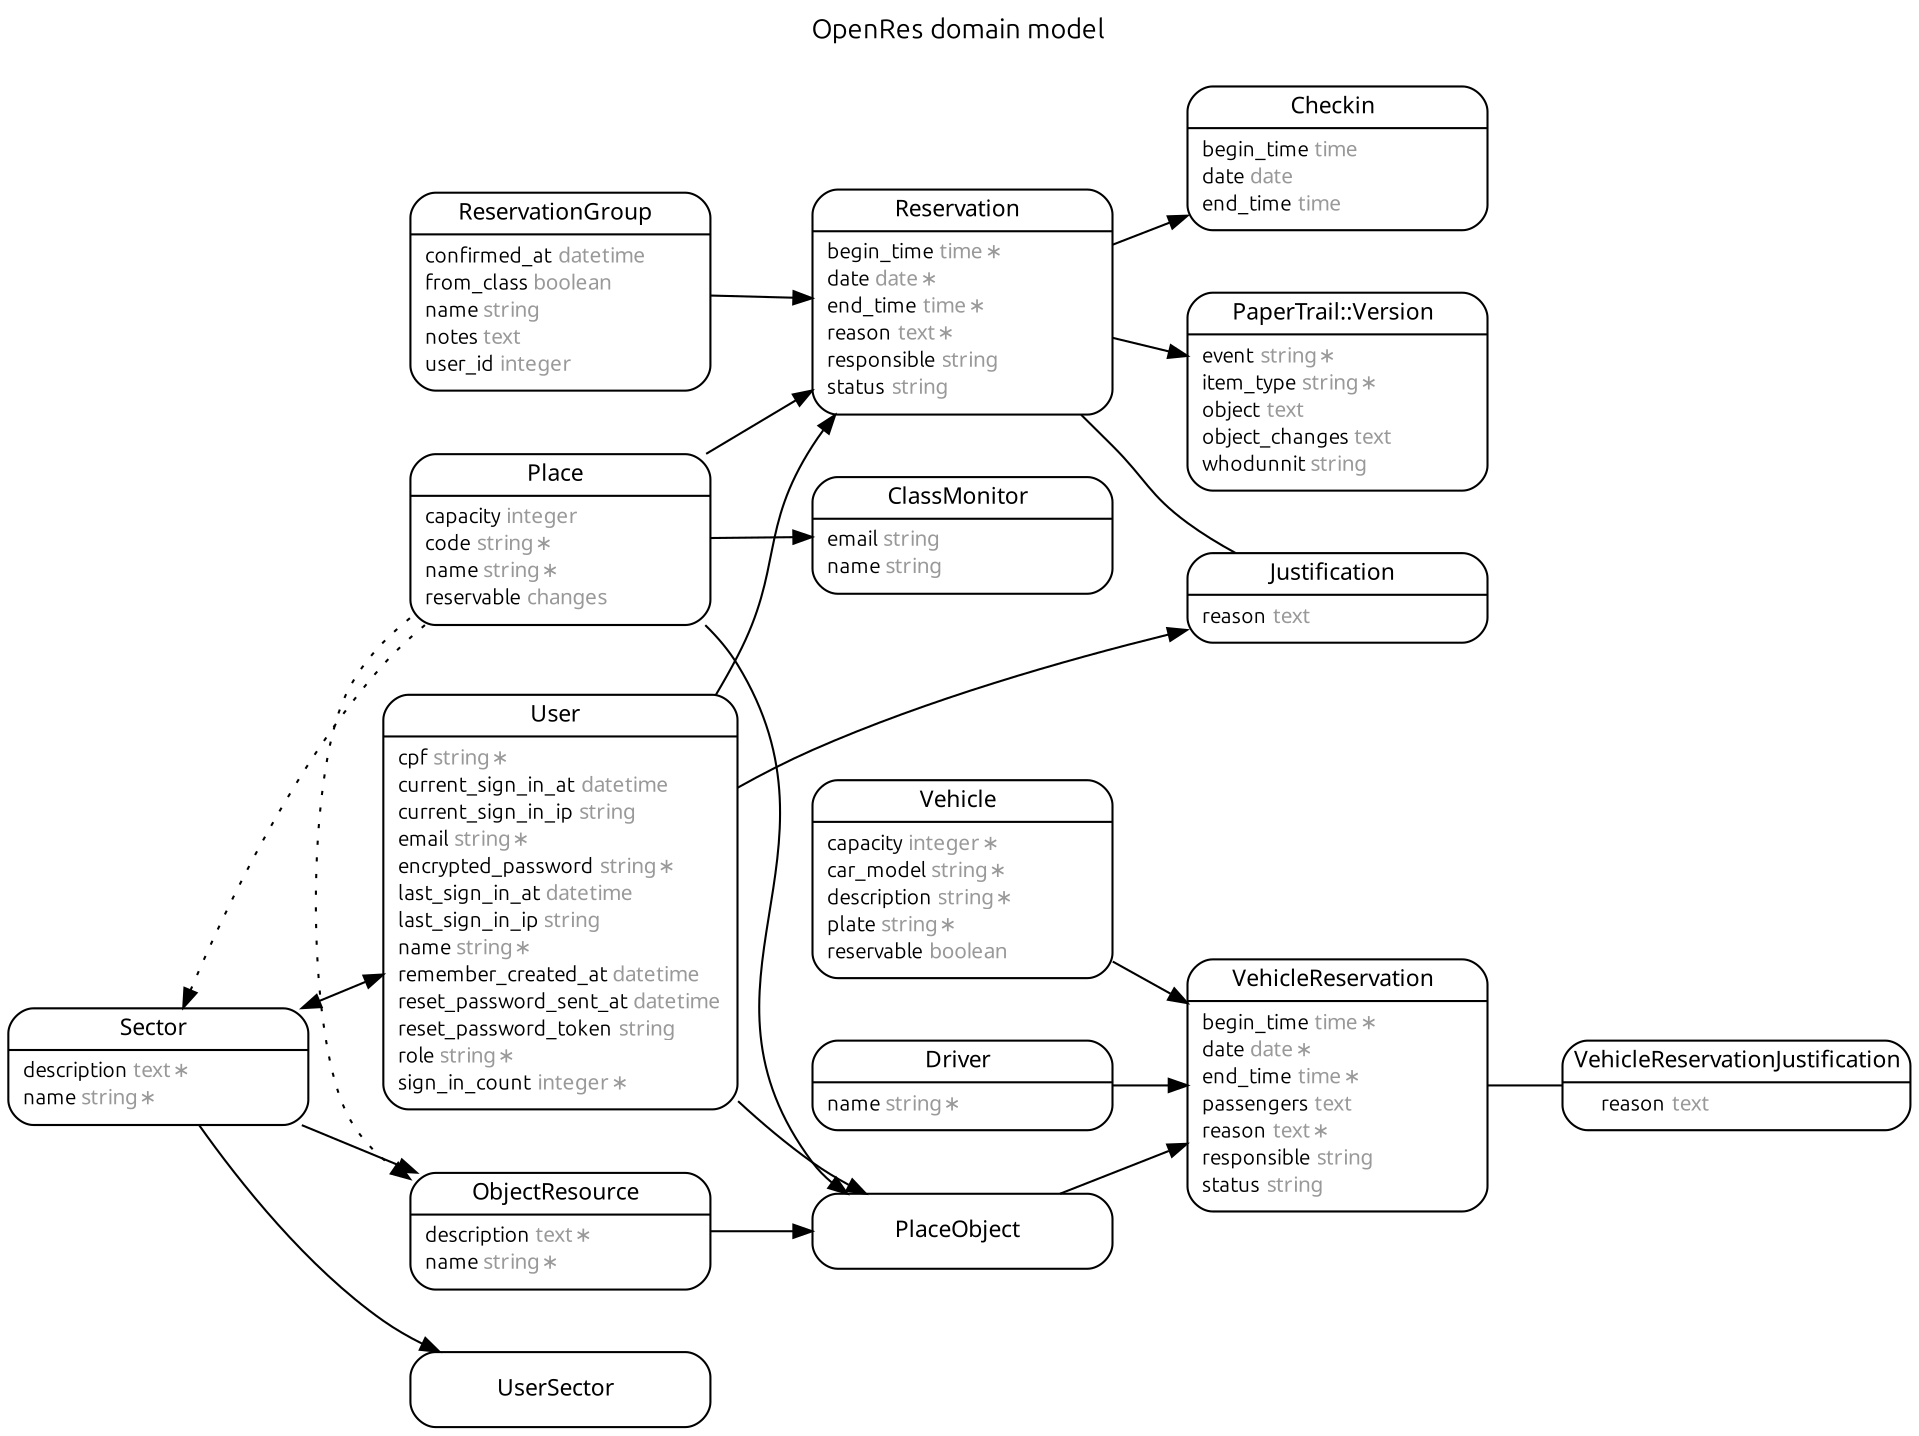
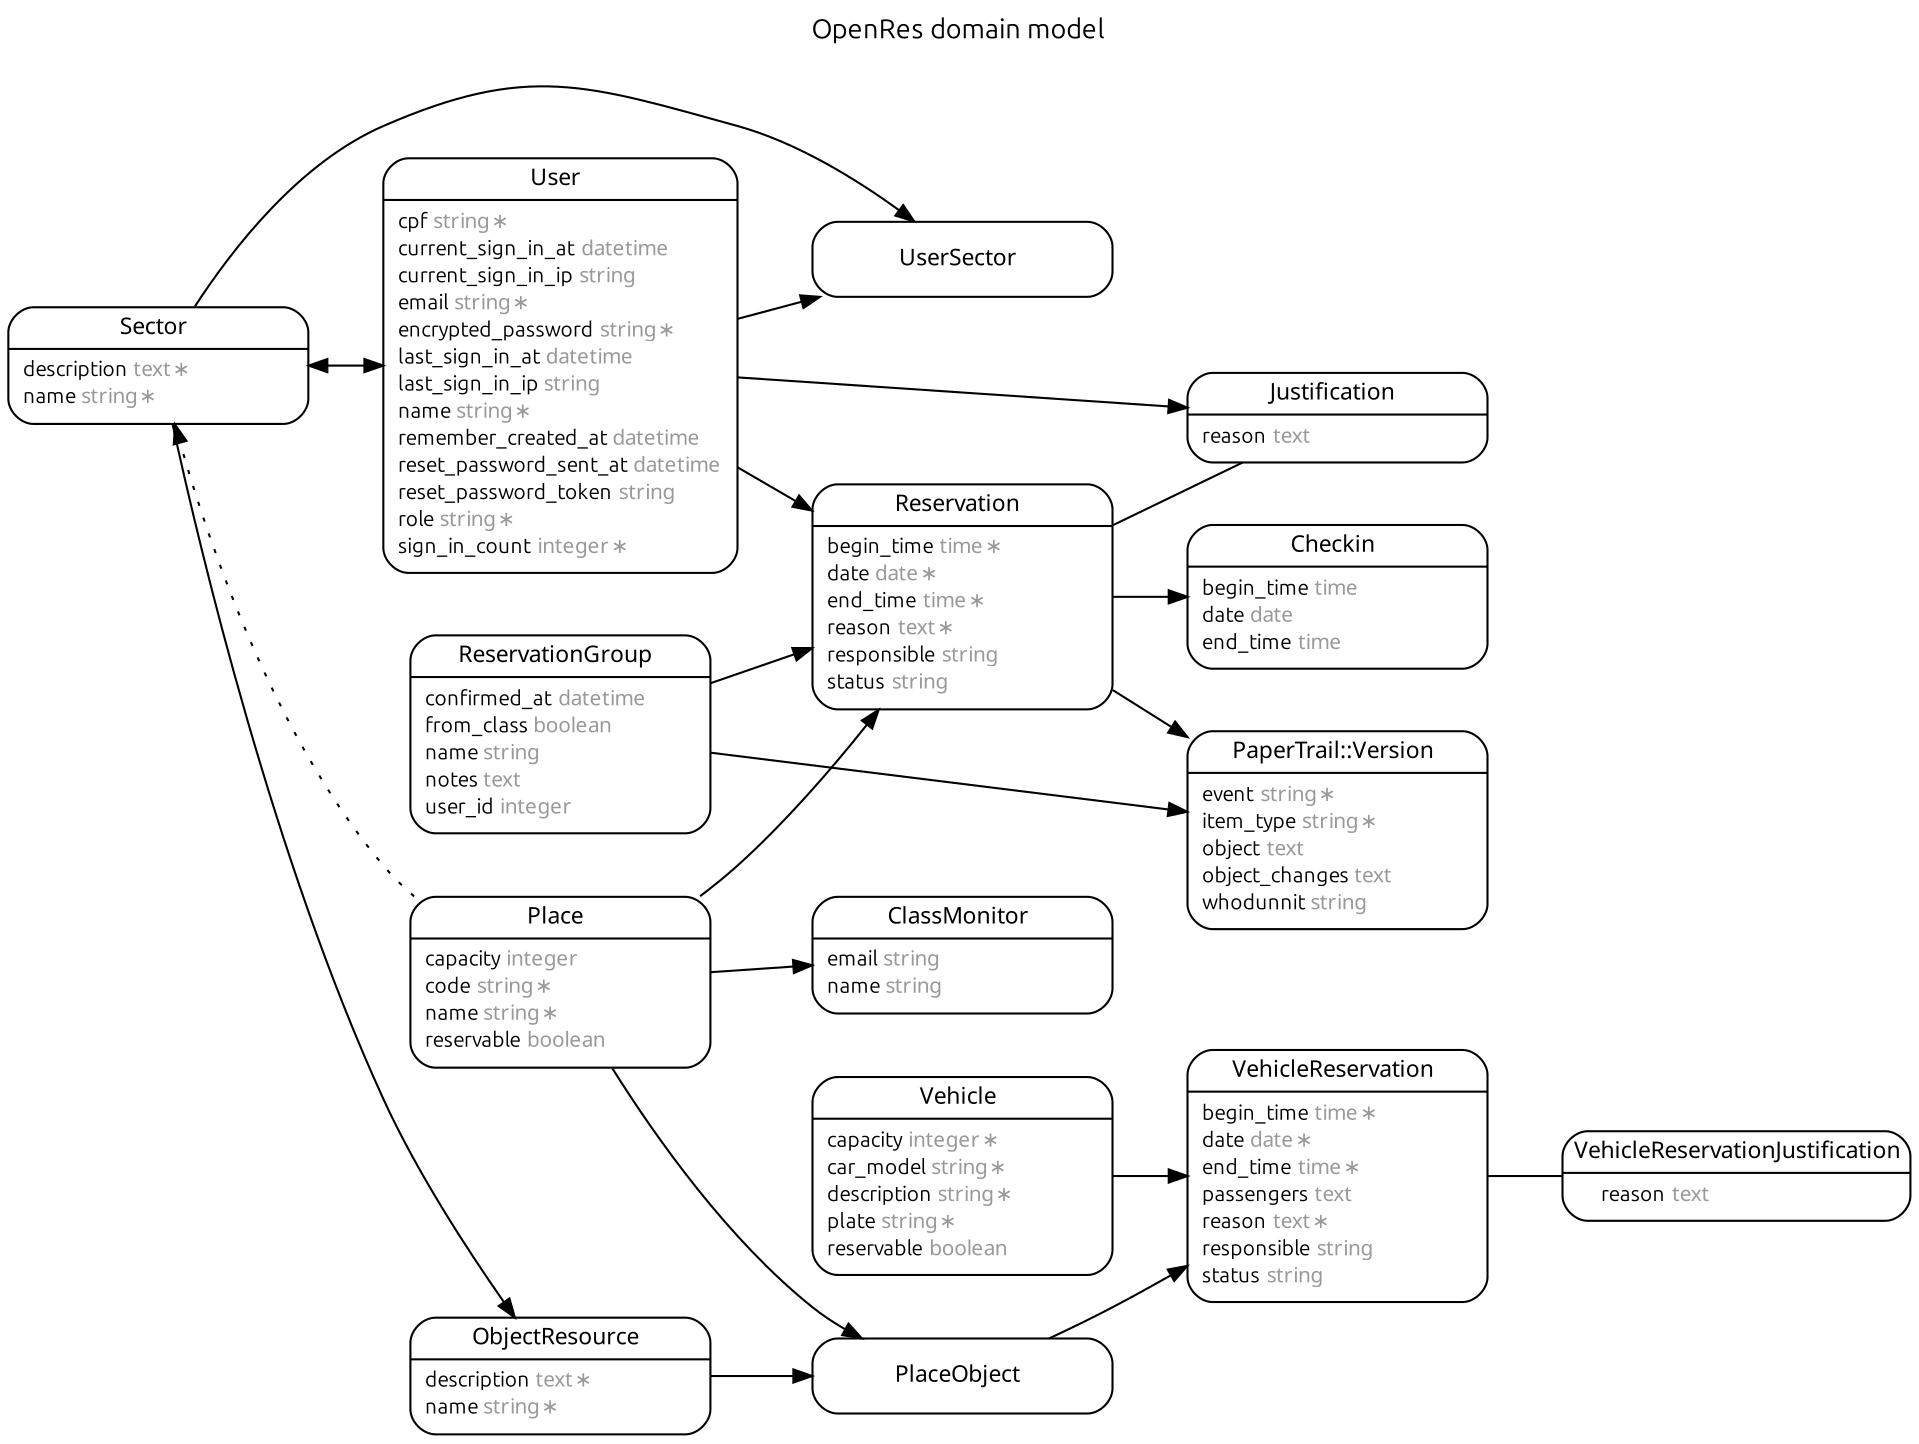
node "Place": text "changes" -> "boolean"
edge "ReservationGroup" -- "PaperTrail::Version": added
node "Driver": removed
edge "User" -- "PlaceObject": now "User" -- "UserSector"
